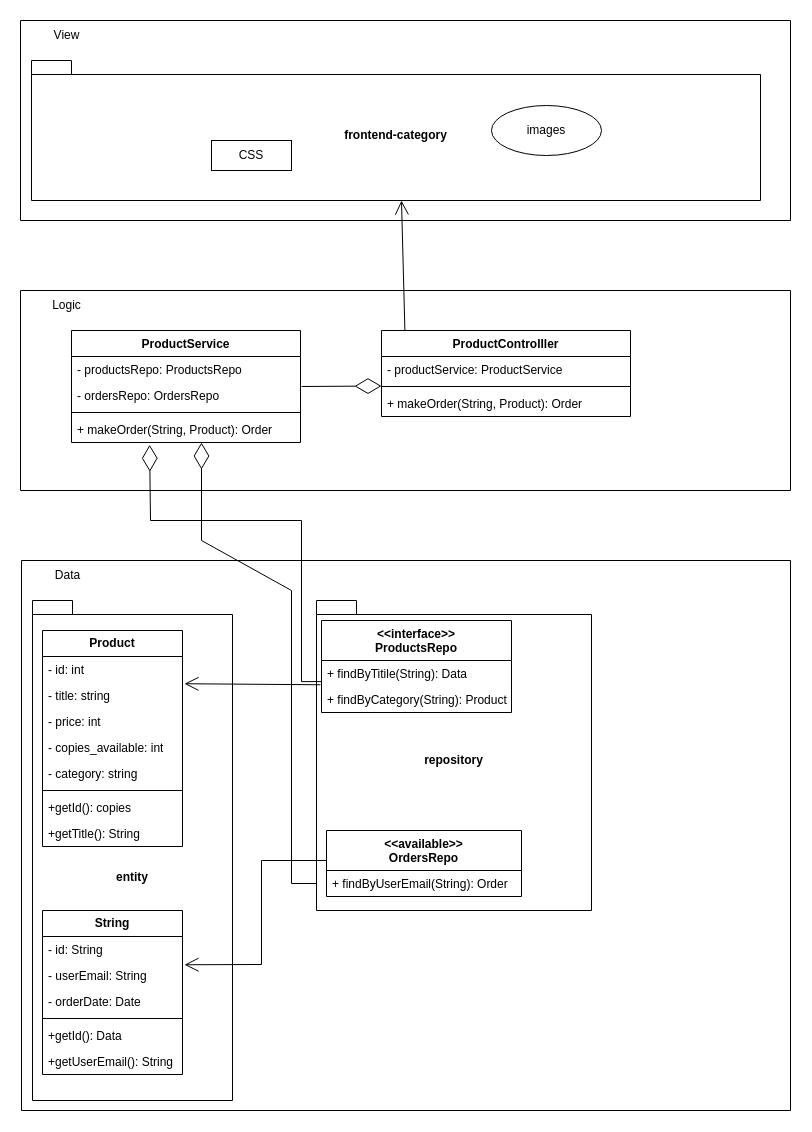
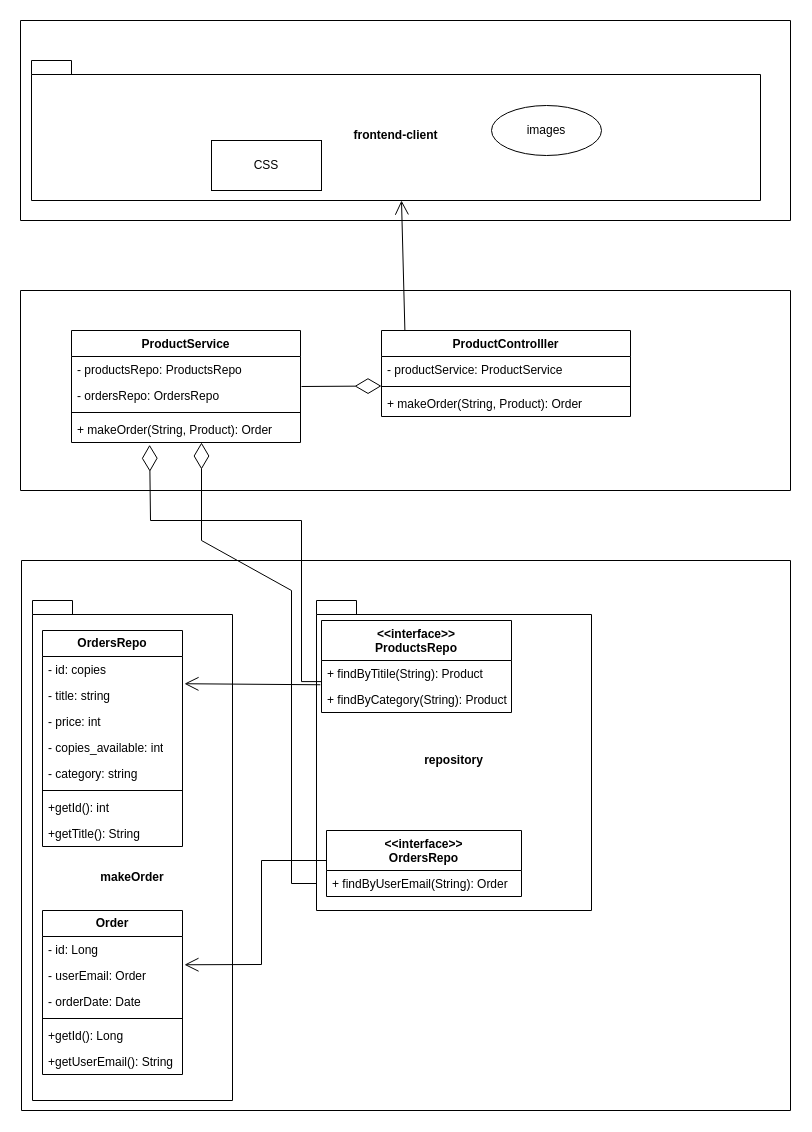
node "View": removed
node "frontend-category": label "frontend-category" -> "frontend-client"
node "CSS": size 80x30 -> 110x50
node "Logic": removed
node "Data": removed
node "Product": label "Product" -> "OrdersRepo"
node "- id: int": label "- id: int" -> "- id: copies"
node "+ findByTitile(String): Data": label "+ findByTitile(String): Data" -> "+ findByTitile(String): Product"
node "+getId(): copies": label "+getId(): copies" -> "+getId(): int"
node "<<available>> OrdersRepo": label "<<available>> OrdersRepo" -> "<<interface>> OrdersRepo"
node "entity": label "entity" -> "makeOrder"
node "String": label "String" -> "Order"
node "- id: String": label "- id: String" -> "- id: Long"
node "- userEmail: String": label "- userEmail: String" -> "- userEmail: Order"
node "+getId(): Data": label "+getId(): Data" -> "+getId(): Long"
